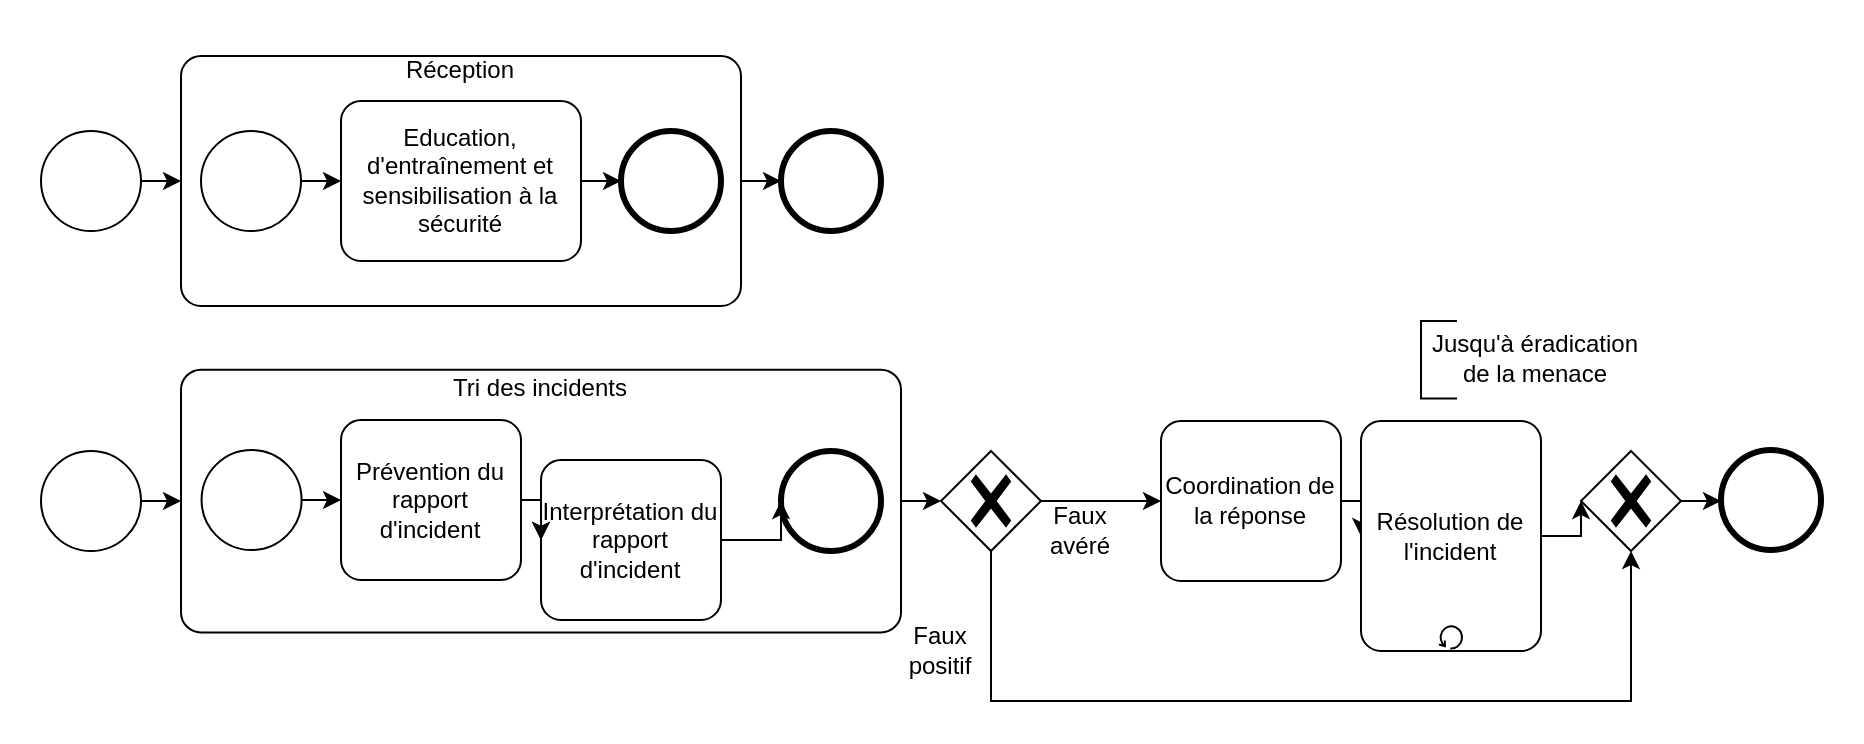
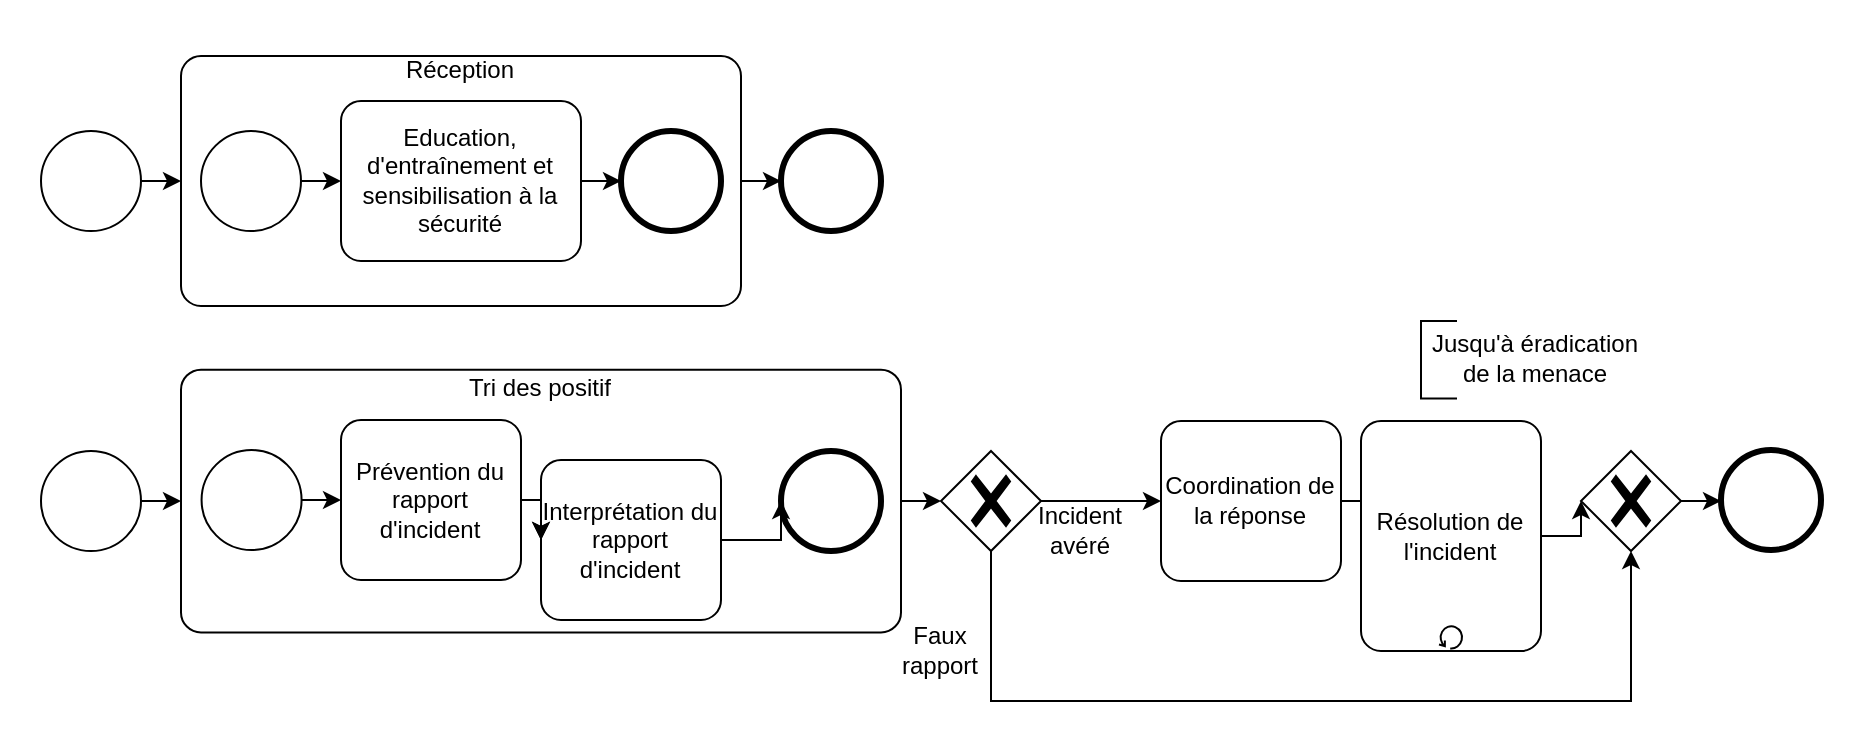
node "Tri des incidents": label "Tri des incidents" -> "Tri des positif"
edge "Coordination de la réponse" -> "Résolution de l'incident": arrowhead classic -> none
node "Faux avéré": label "Faux avéré" -> "Incident avéré"
node "Faux positif": label "Faux positif" -> "Faux rapport"
